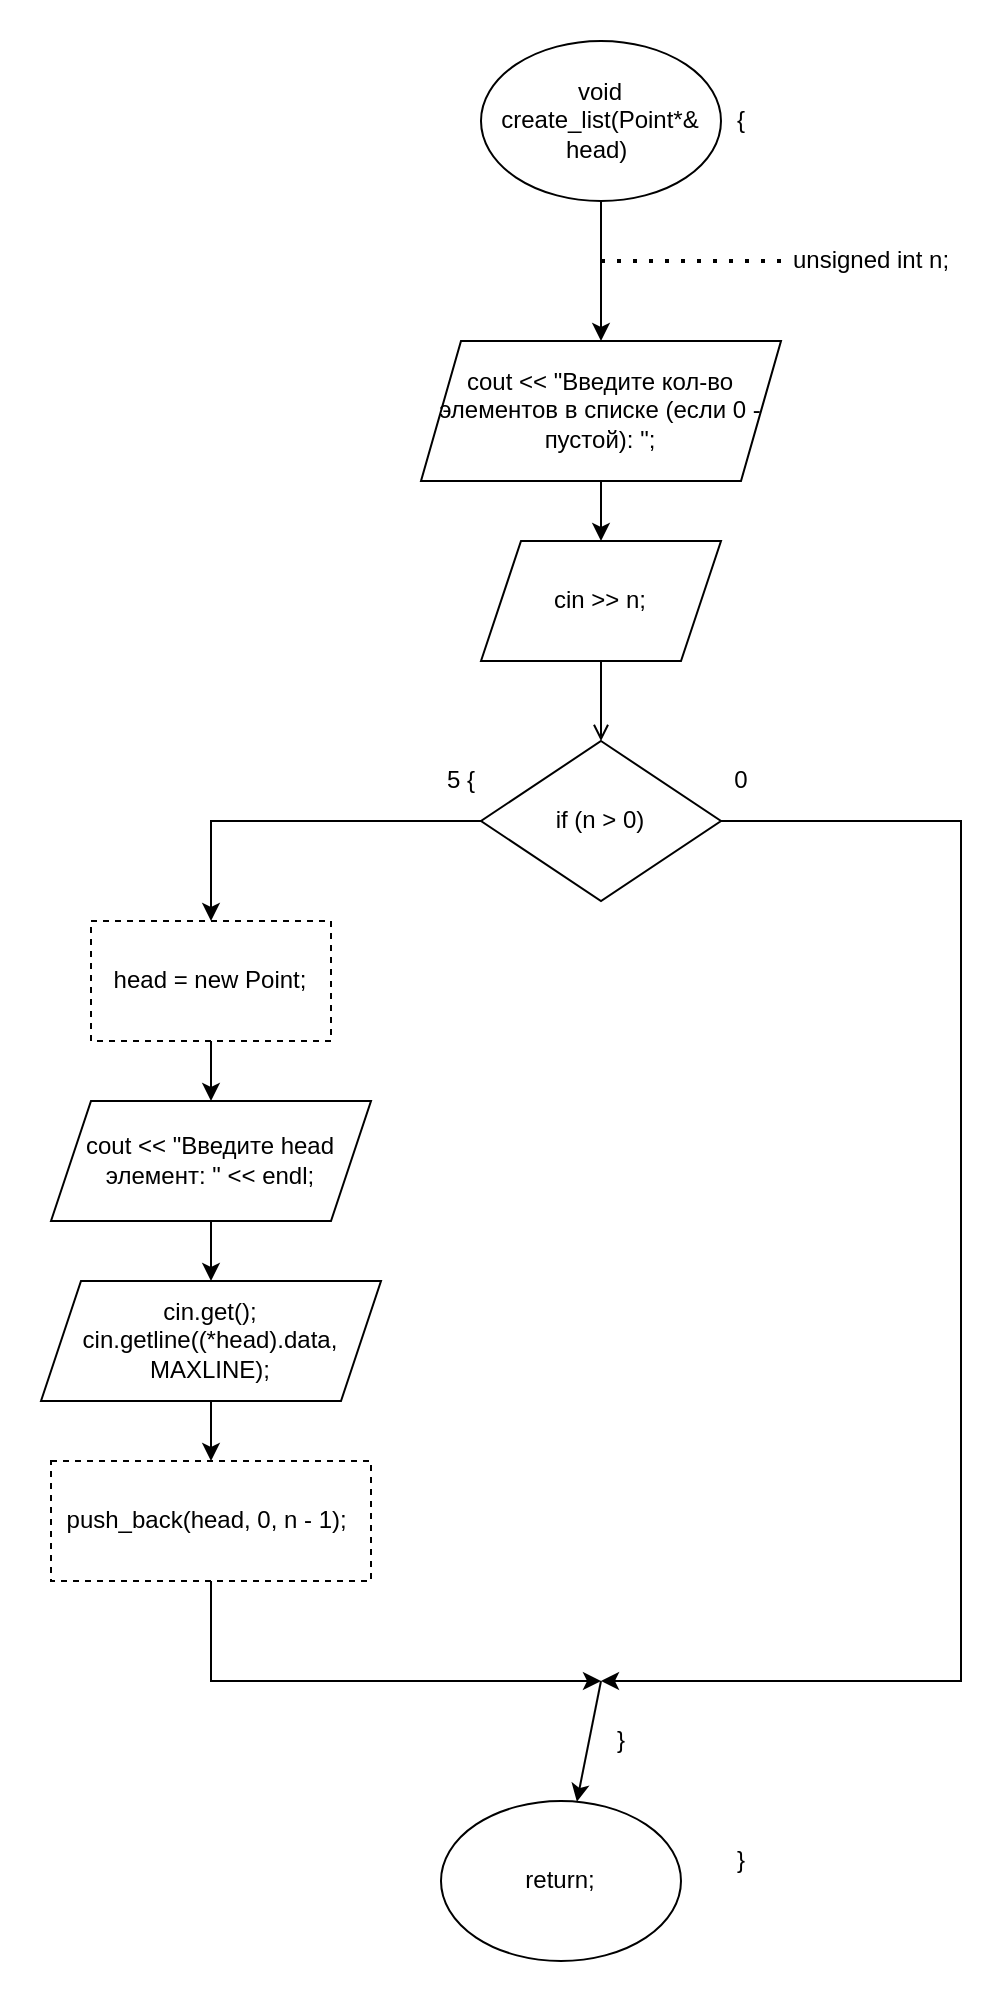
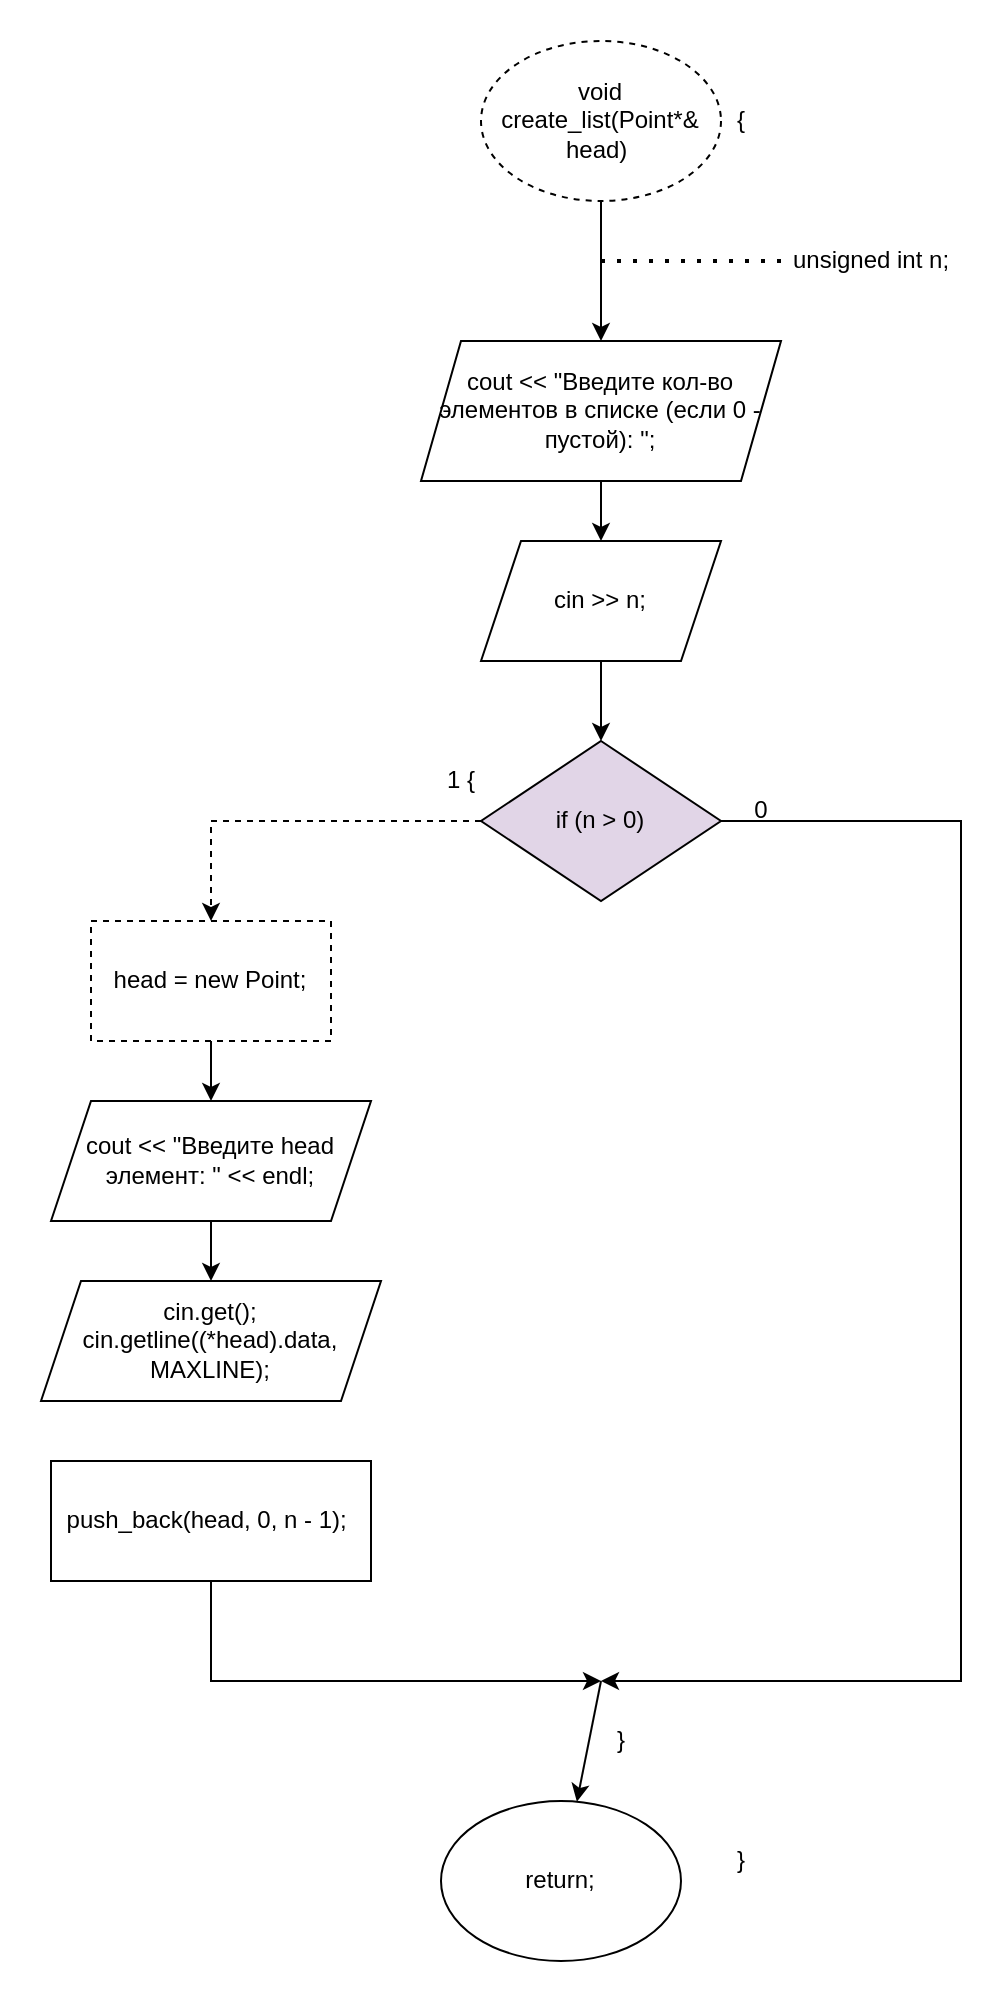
node "void create_list(Point*& head)": style solid -> dashed
edge "cin >> n;" -> "if (n > 0)": arrowhead open -> classic
node "5 {": label "5 {" -> "1 {"
node "0": moved (741, 781) -> (761, 811)
edge "if (n > 0)" -> "head = new Point;": style solid -> dashed
node "if (n > 0)": fillcolor #ffffff -> #e1d5e7
edge "cin.get(); cin.getline((*head).data, MAXLINE);" -> "push_back(head, 0, n - 1);": removed
node "push_back(head, 0, n - 1);": style dashed -> solid
